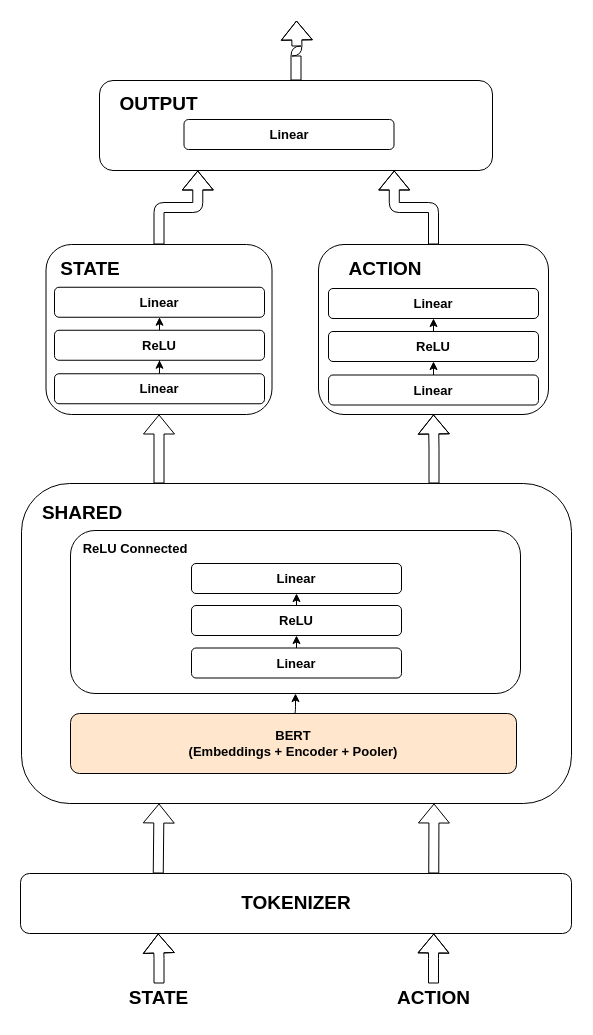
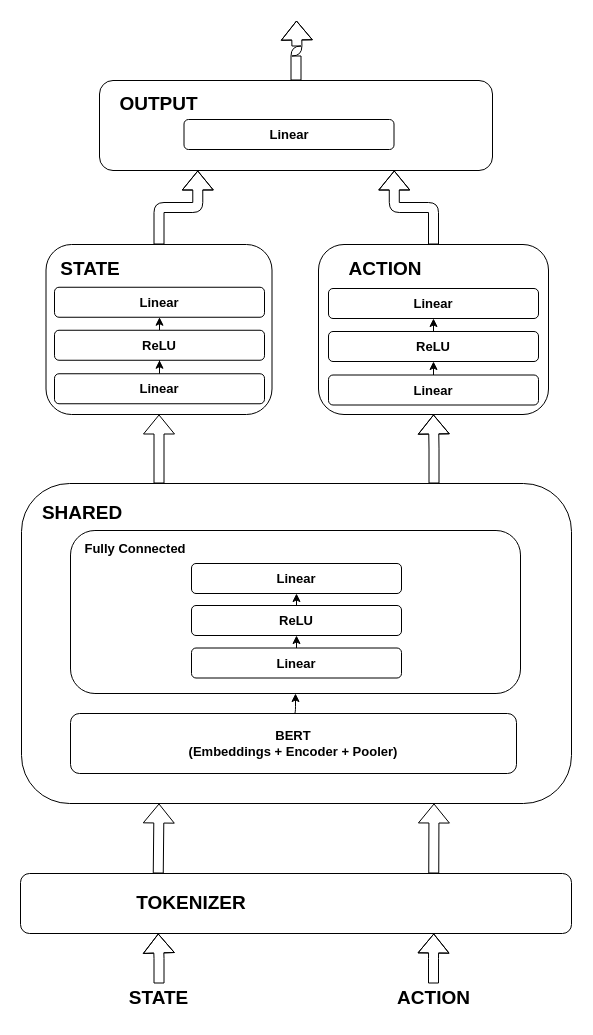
node "ReLU Connected": label "ReLU Connected" -> "Fully Connected"
node "BERT (Embeddings + Encoder + Pooler)": fillcolor #ffe6cc -> #ffffff
node "TOKENIZER": moved (297, 904) -> (192, 904)
